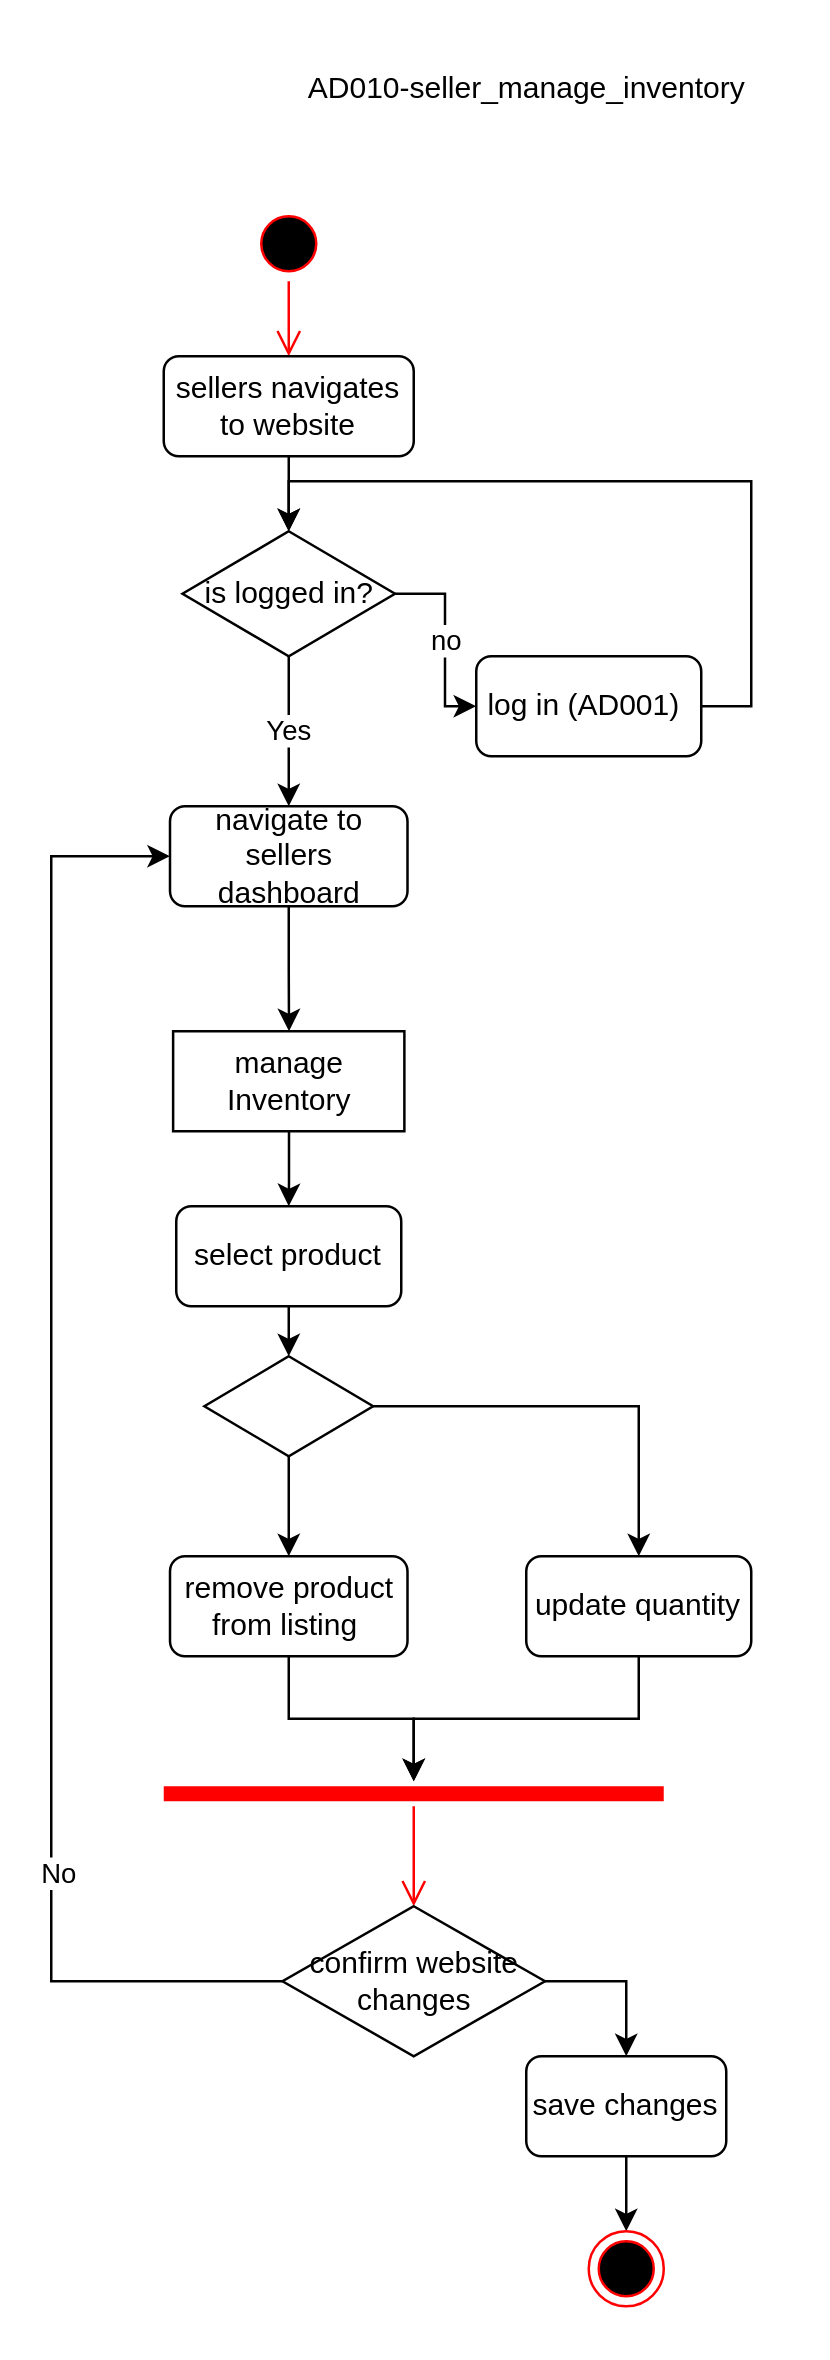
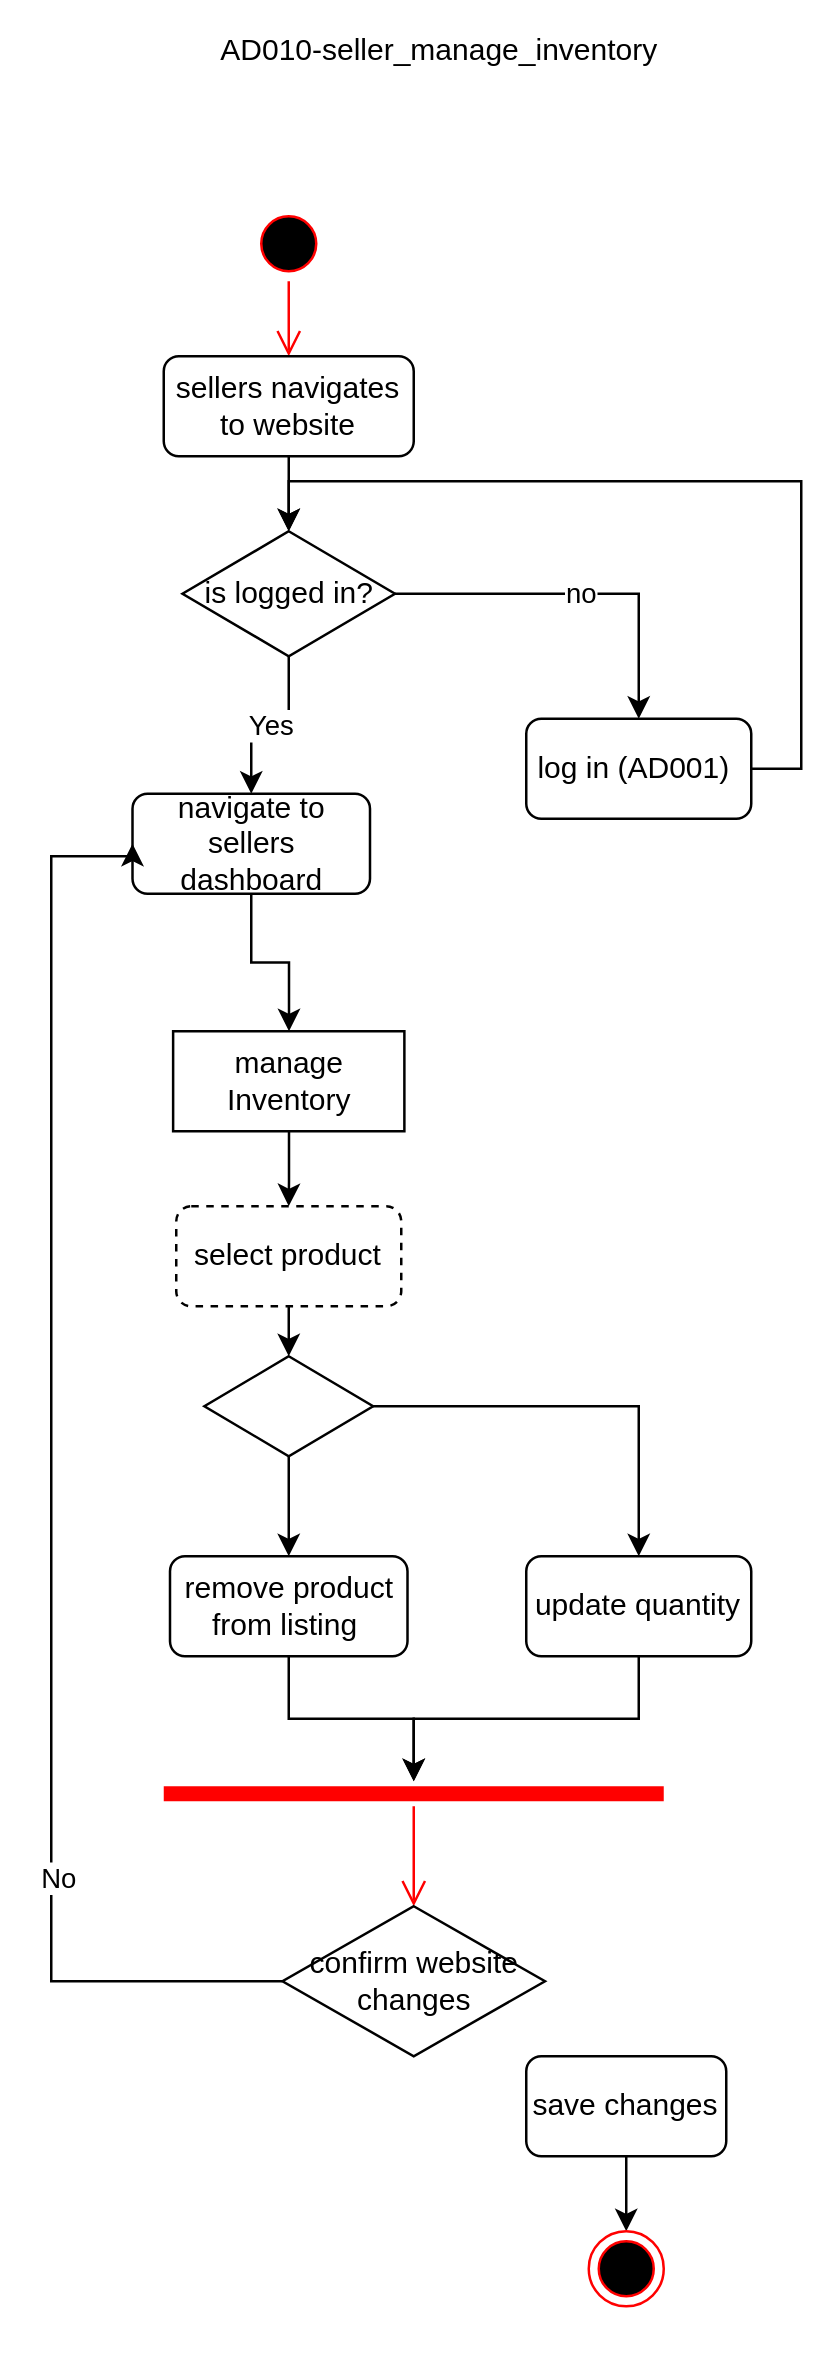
node "AD010-seller_manage_inventory": moved (526, 89) -> (439, 51)
node "log in (AD001)": moved (589, 706) -> (639, 769)
node "navigate to sellers dashboard": moved (289, 856) -> (251, 844)
node "select product": style solid -> dashed
edge "confirm website changes" -> "save changes": removed
